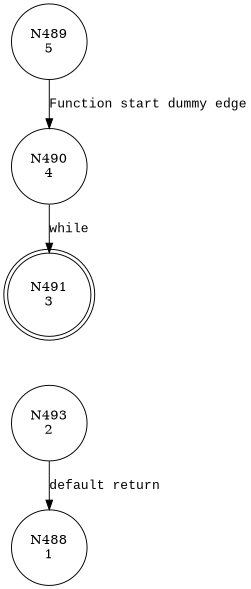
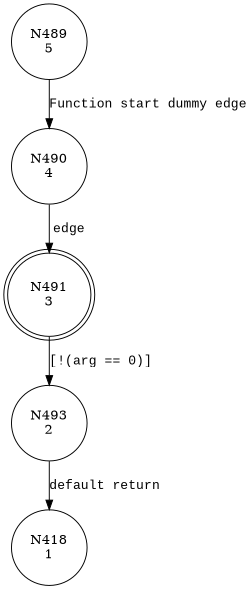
edge "N490 4" -> "N491 3": label "while" -> "edge"
edge "N491 3" -> "N493 2": added, label "[!(arg == 0)]"
node "N488 1": label "N488 1" -> "N418 1"
